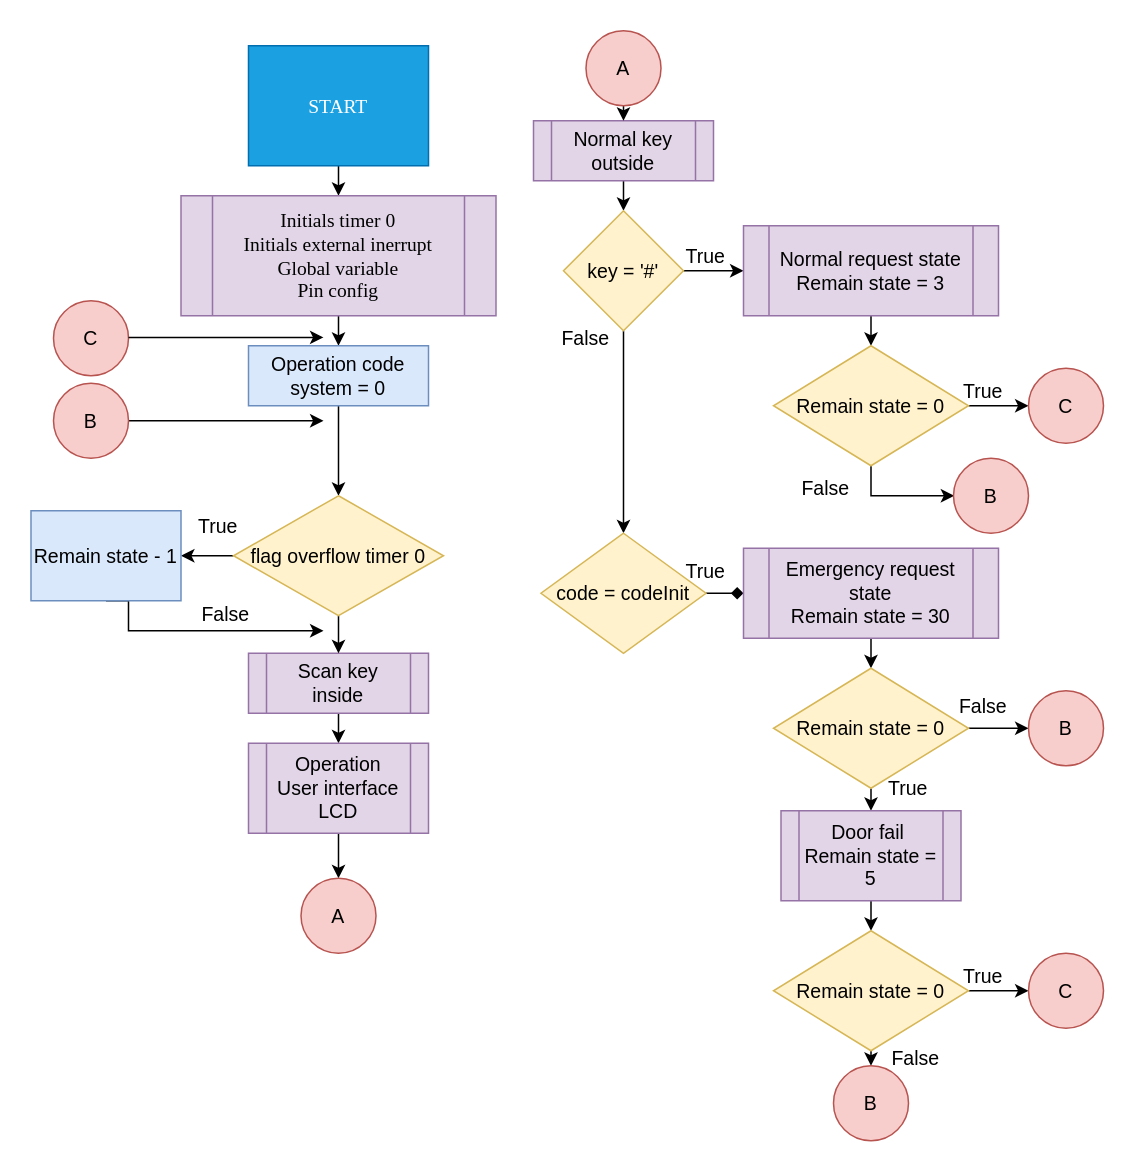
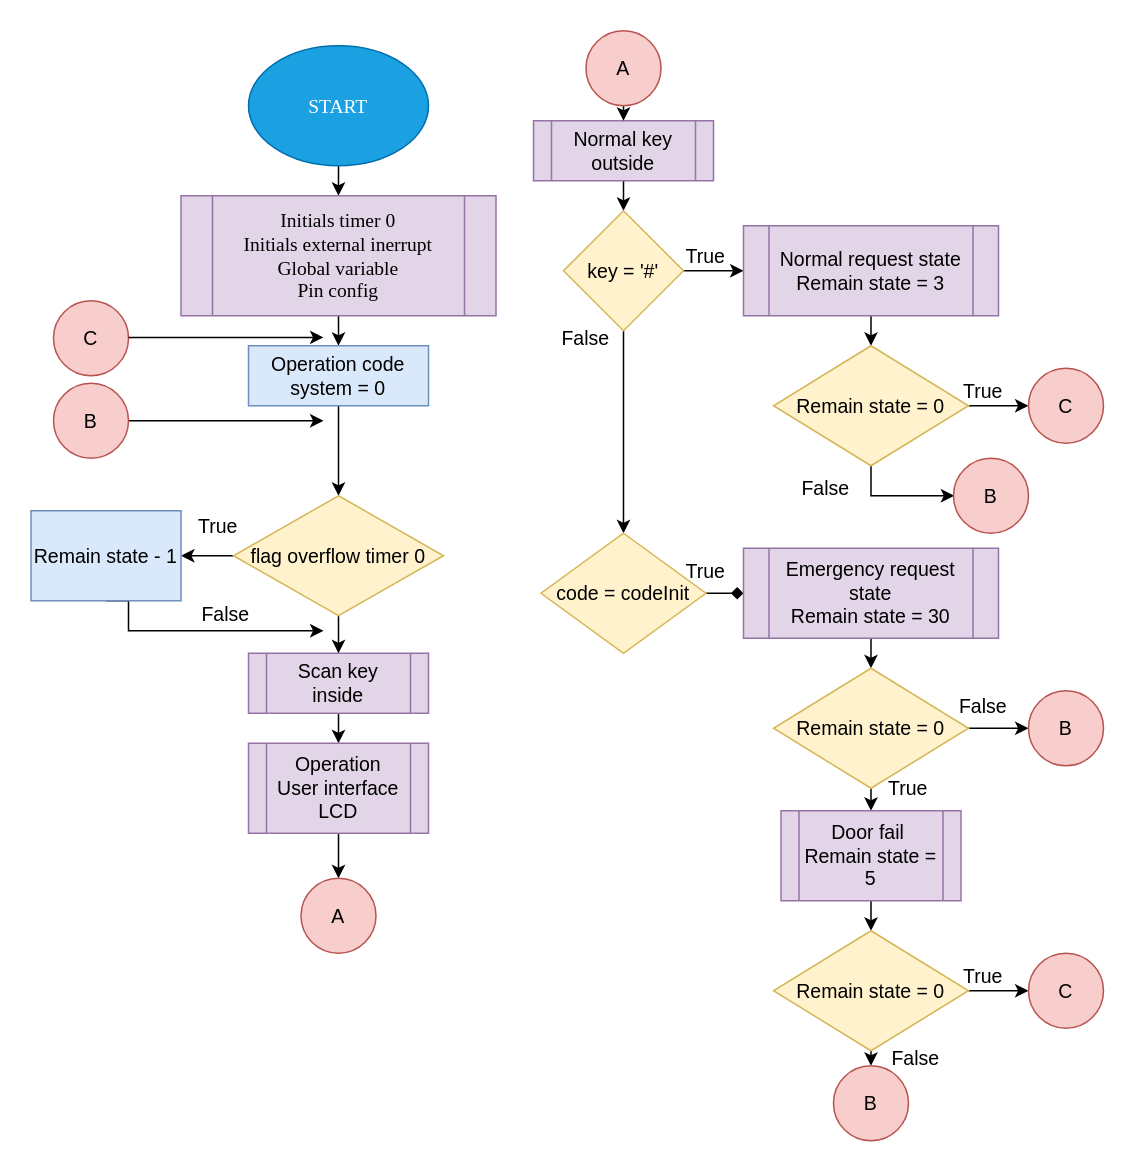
node "START": shape rectangle -> ellipse
